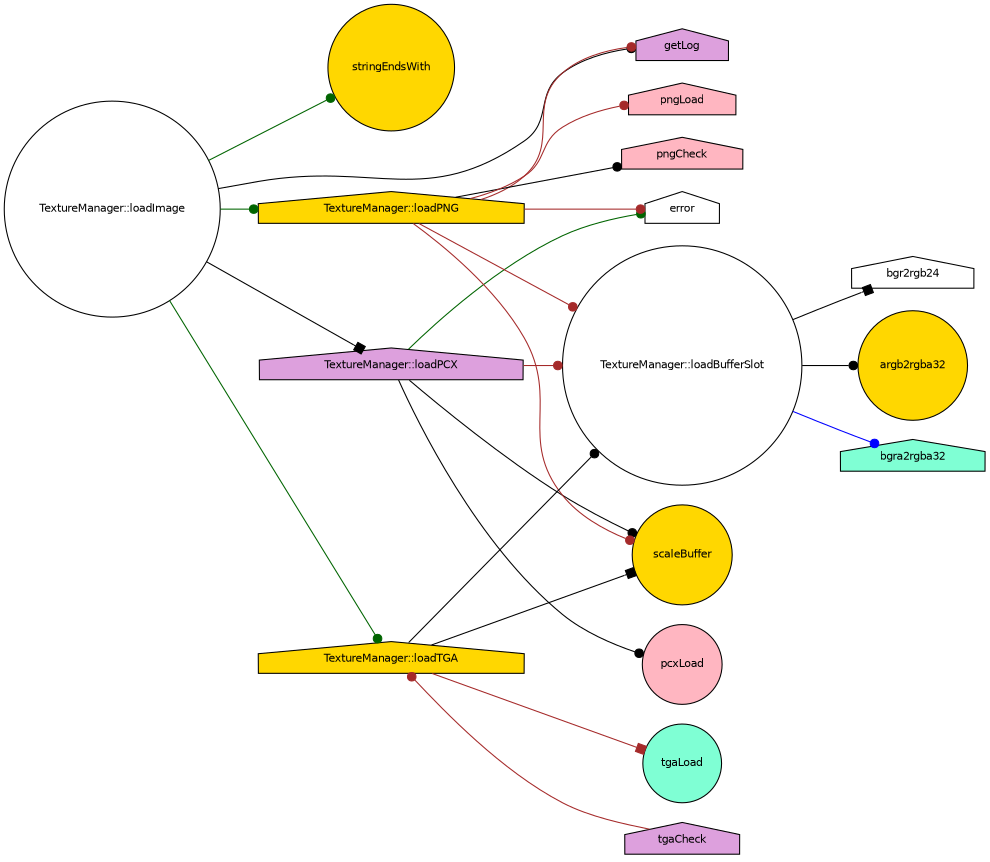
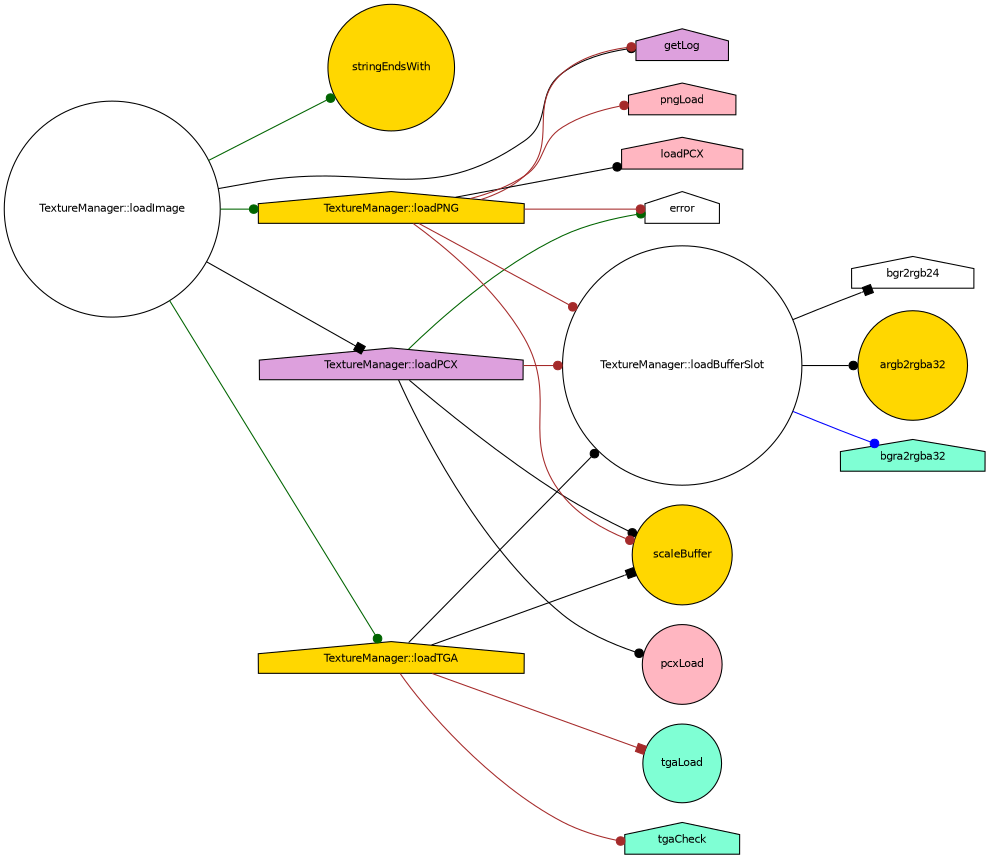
node "pngCheck": label "pngCheck" -> "loadPCX"
edge "tgaCheck" -> "TextureManager::loadTGA": reversed
node "tgaCheck": fillcolor plum -> aquamarine
